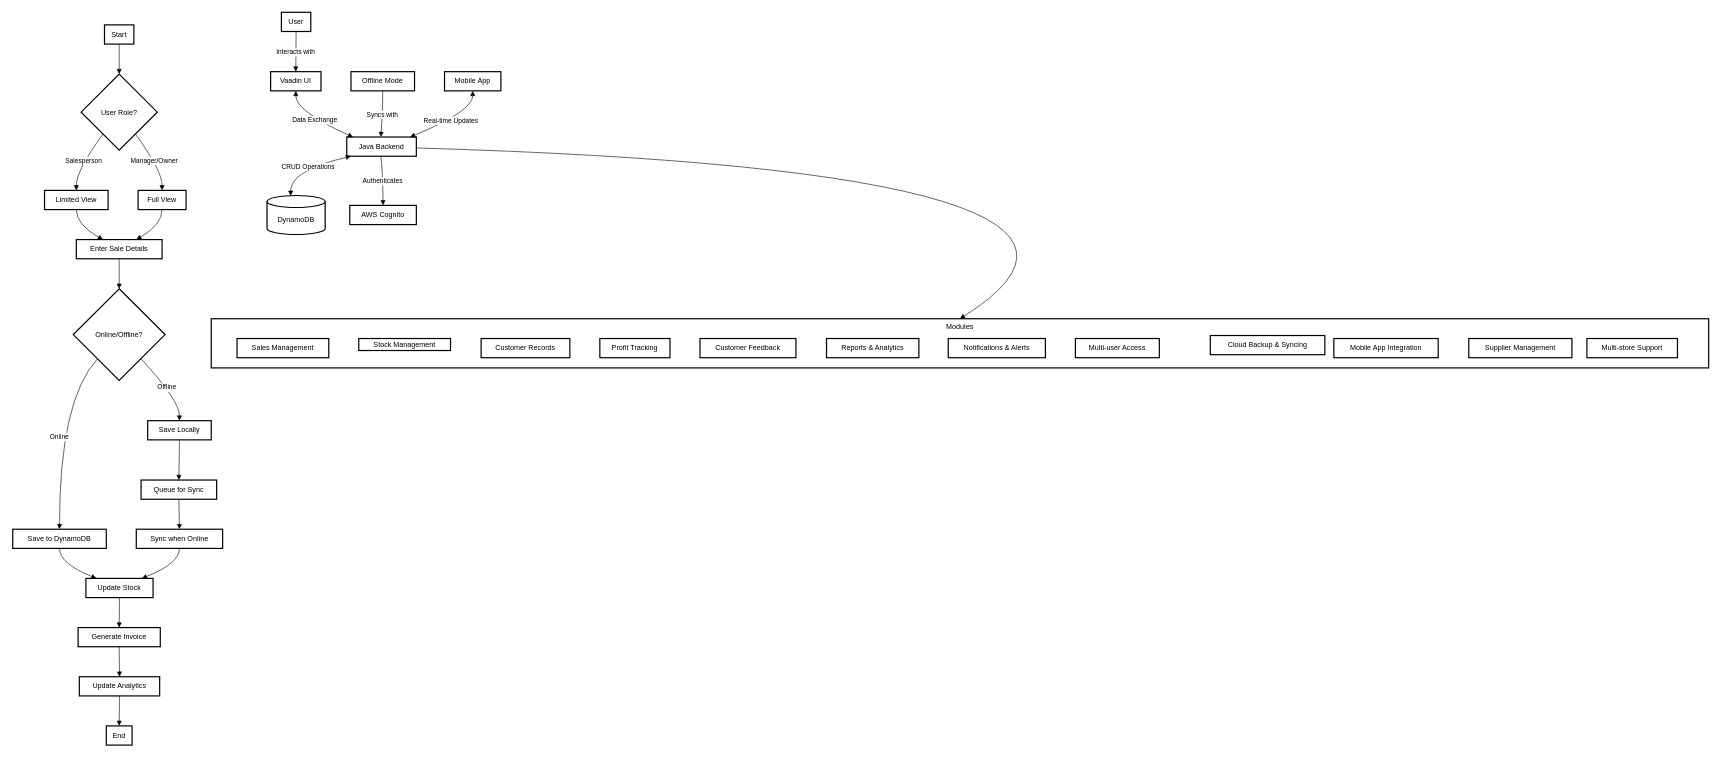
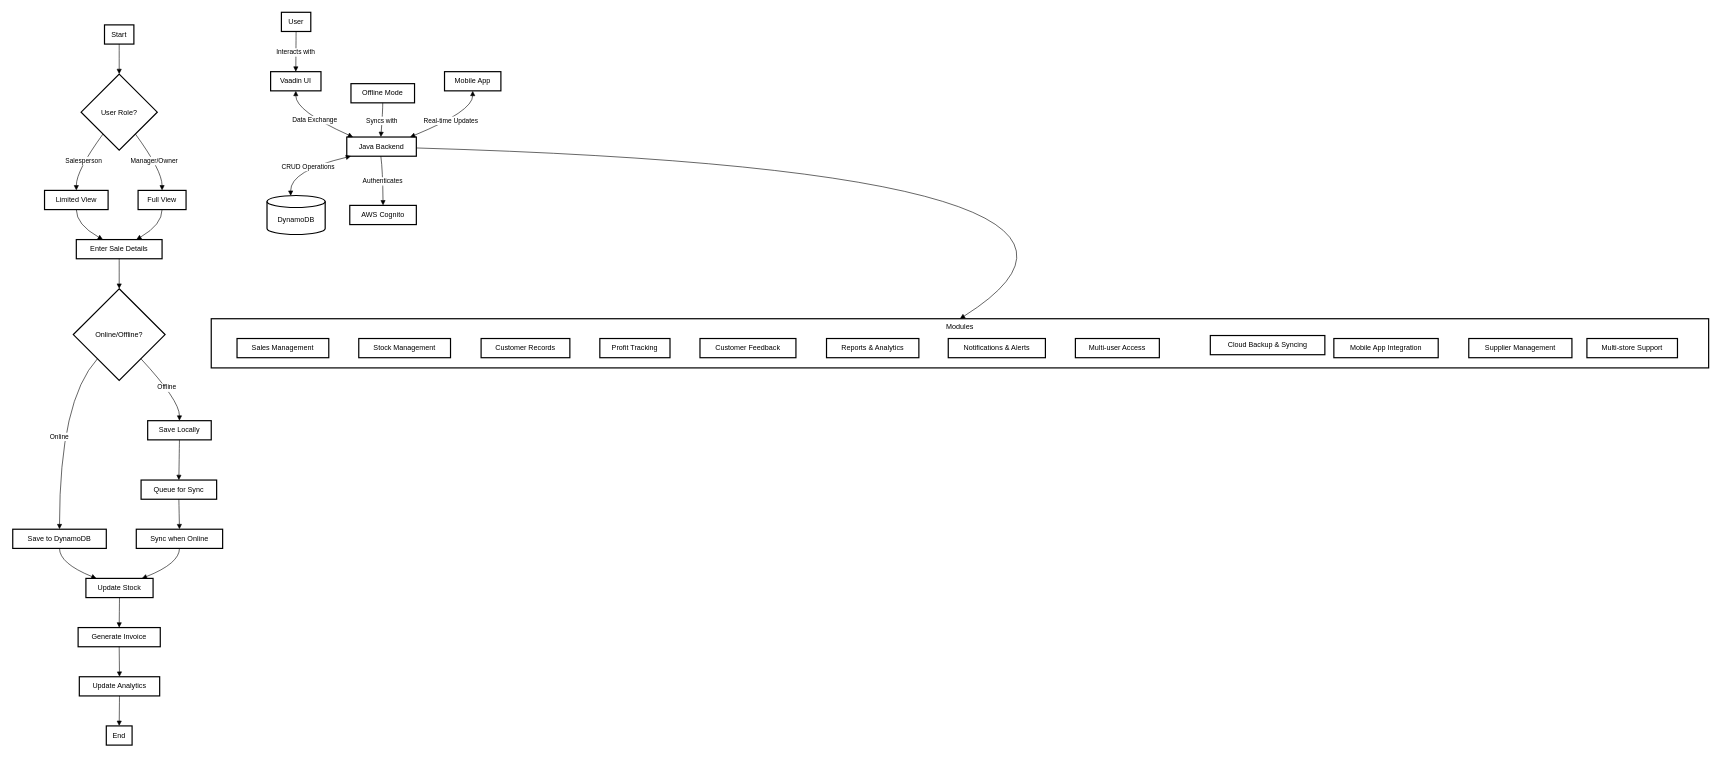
node "Offline Mode": moved (383, 81) -> (383, 93)
node "Stock Management": size 92x12 -> 92x19
